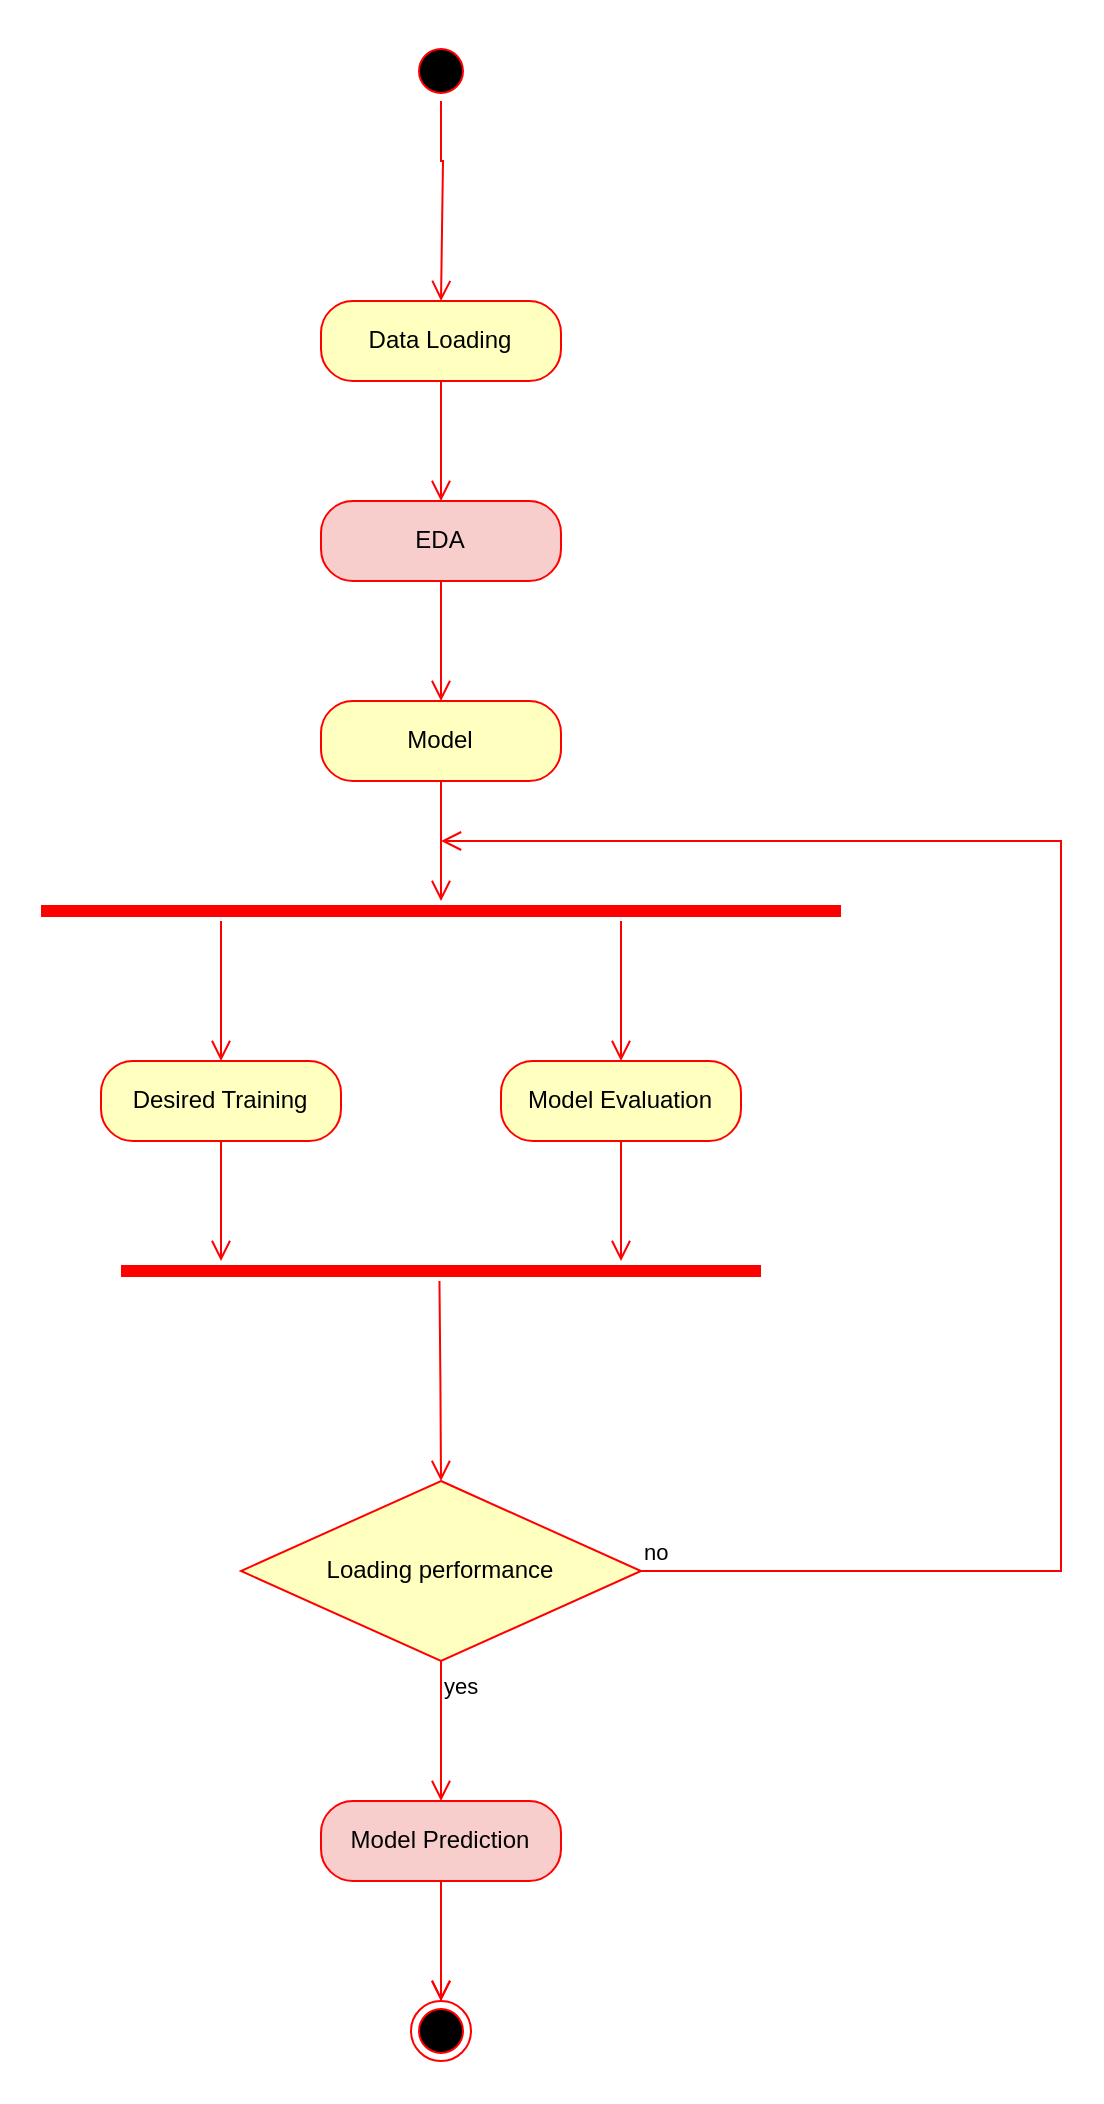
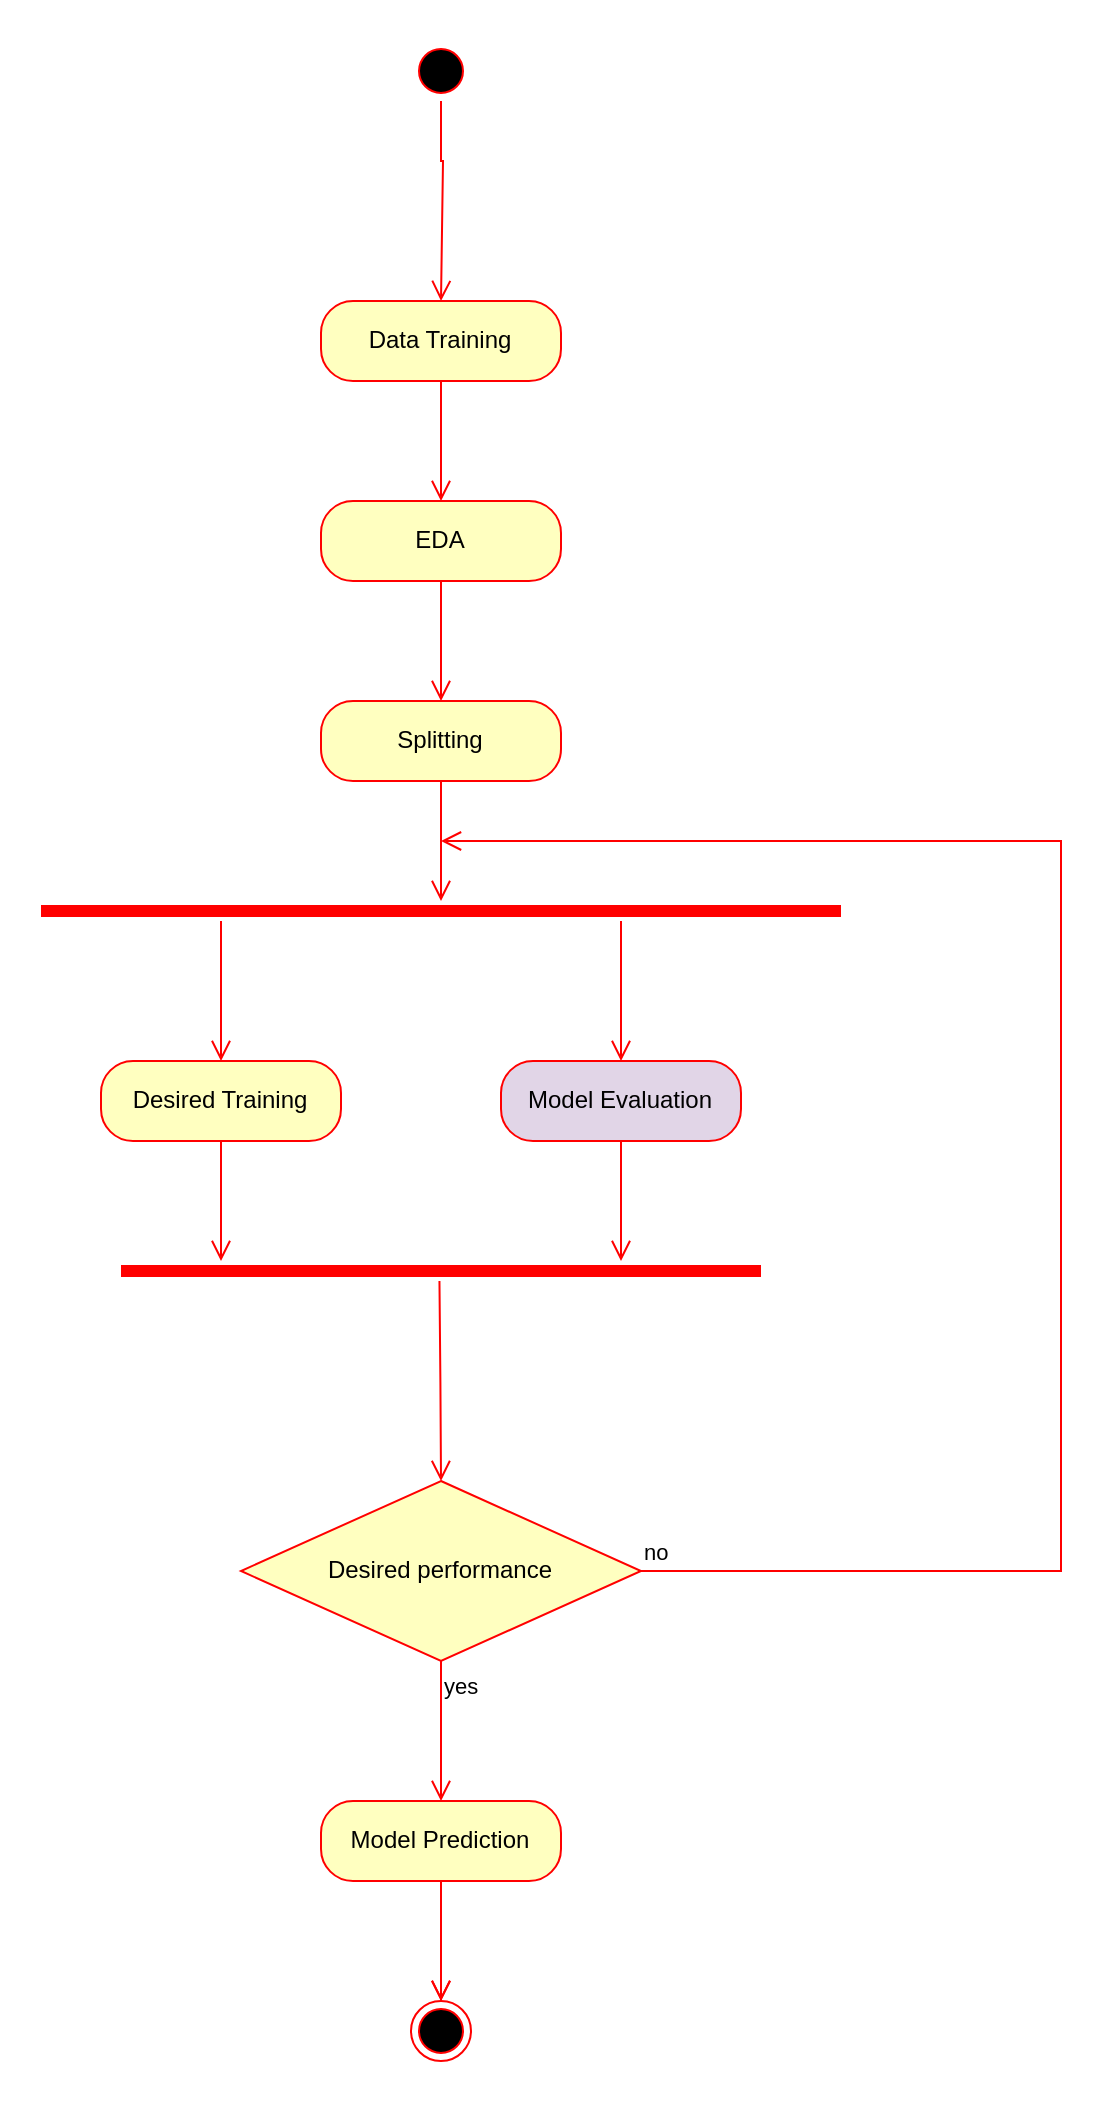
node "Data Loading": label "Data Loading" -> "Data Training"
node "EDA": fillcolor #f8cecc -> #ffffc0
node "Model": label "Model" -> "Splitting"
node "Model Evaluation": fillcolor #ffffc0 -> #e1d5e7
node "Loading performance": label "Loading performance" -> "Desired performance"
node "Model Prediction": fillcolor #f8cecc -> #ffffc0
